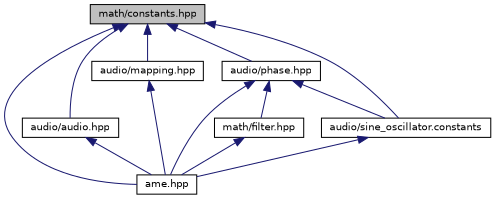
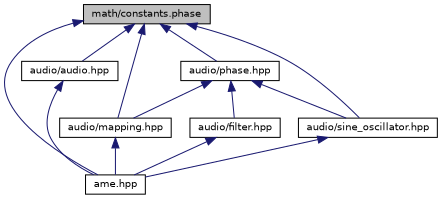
node "math/constants.hpp": label "math/constants.hpp" -> "math/constants.phase"
edge "ame.hpp" -> "audio/phase.hpp": now "audio/mapping.hpp" -> "audio/phase.hpp"
node "math/filter.hpp": label "math/filter.hpp" -> "audio/filter.hpp"
node "audio/sine_oscillator.constants": label "audio/sine_oscillator.constants" -> "audio/sine_oscillator.hpp"
